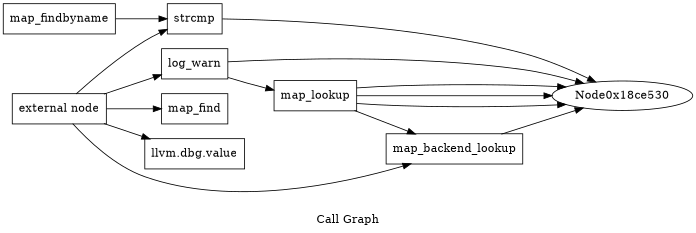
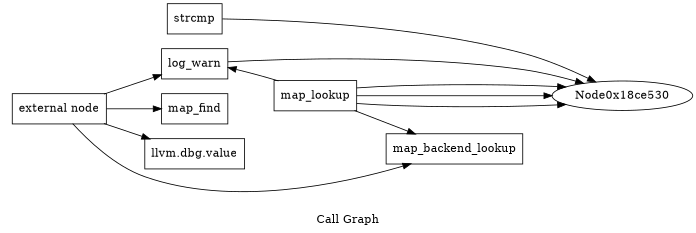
node "map_findbyname": removed
edge "external node" -> "strcmp": removed
edge "log_warn" -> "map_lookup": reversed
edge "map_backend_lookup" -> "Node0x18ce530": removed
